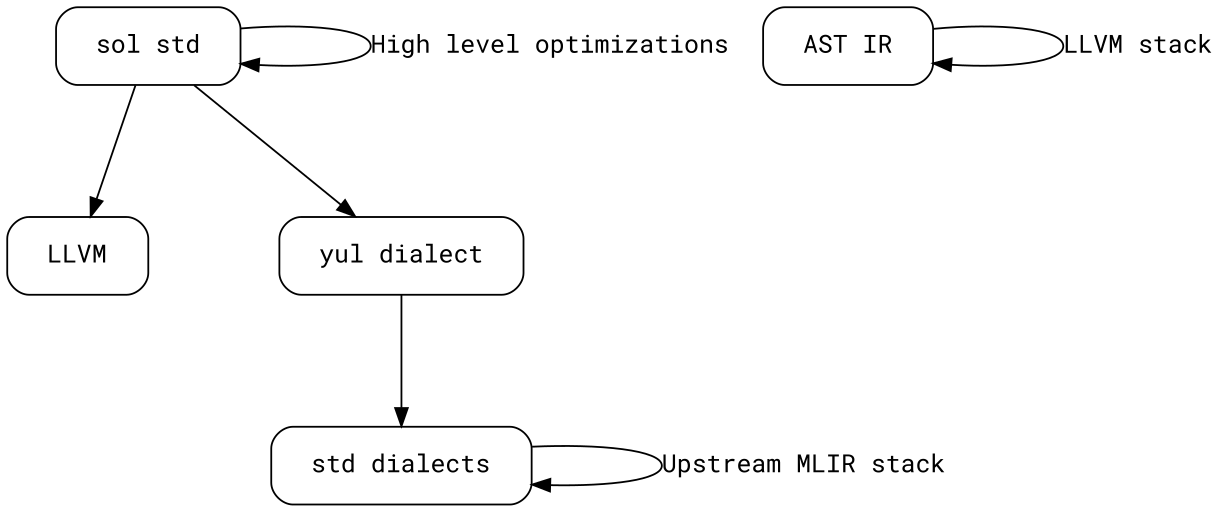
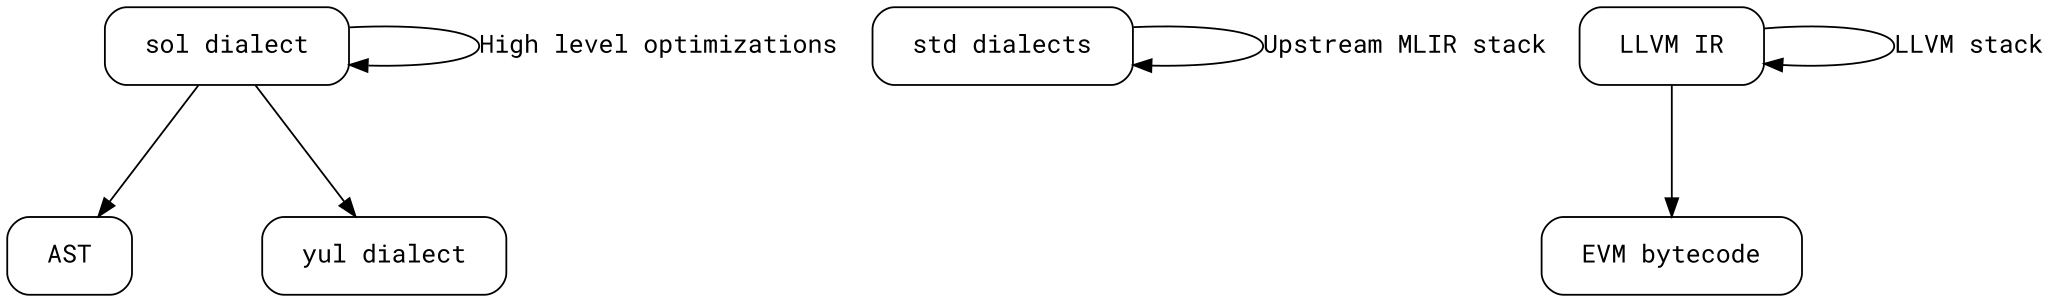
node "sol std": label "sol std" -> "sol dialect"
node "AST IR": label "AST IR" -> "LLVM IR"
node "LLVM": label "LLVM" -> "AST"
node "EVM bytecode": added
edge "yul dialect" -> "std dialects": removed
